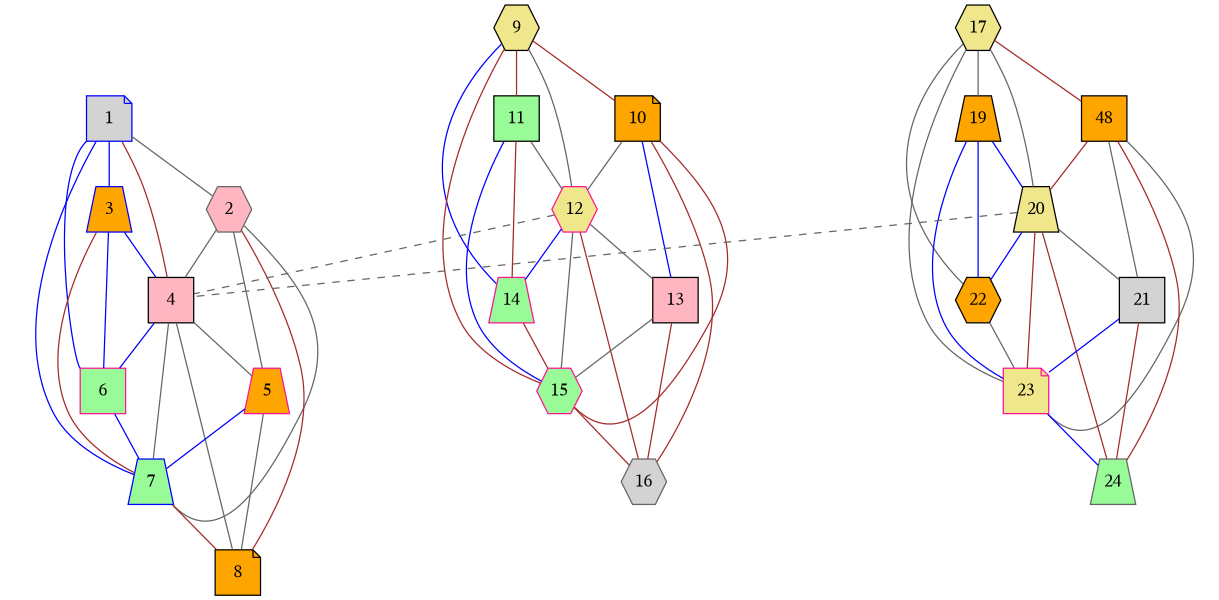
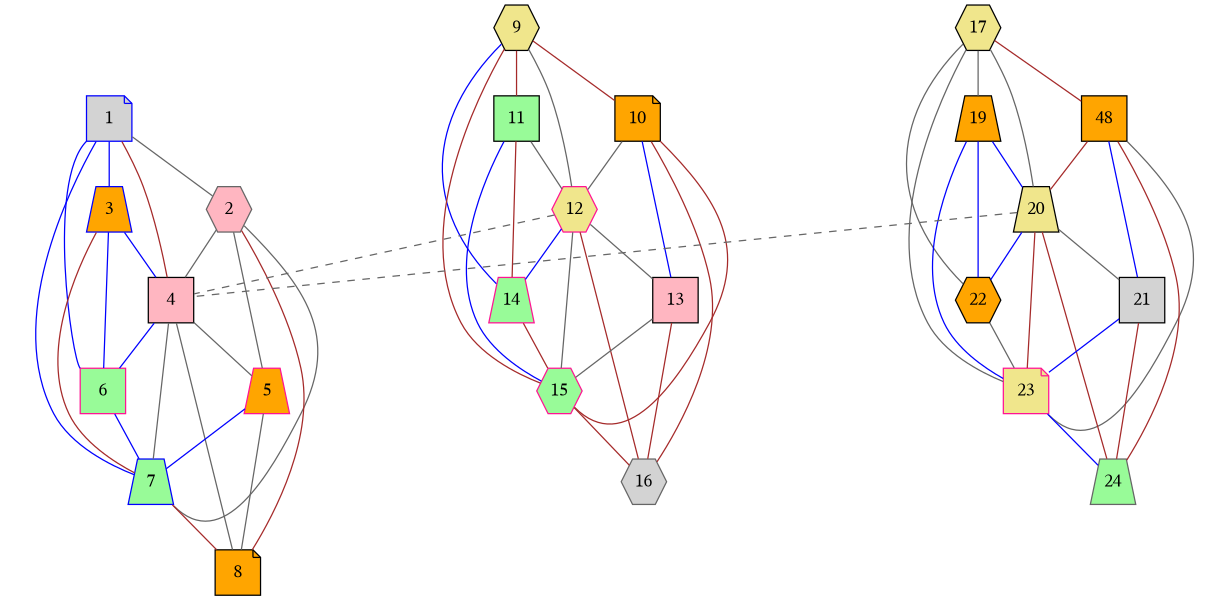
edge "48" -- "21": color gray40 -> blue
